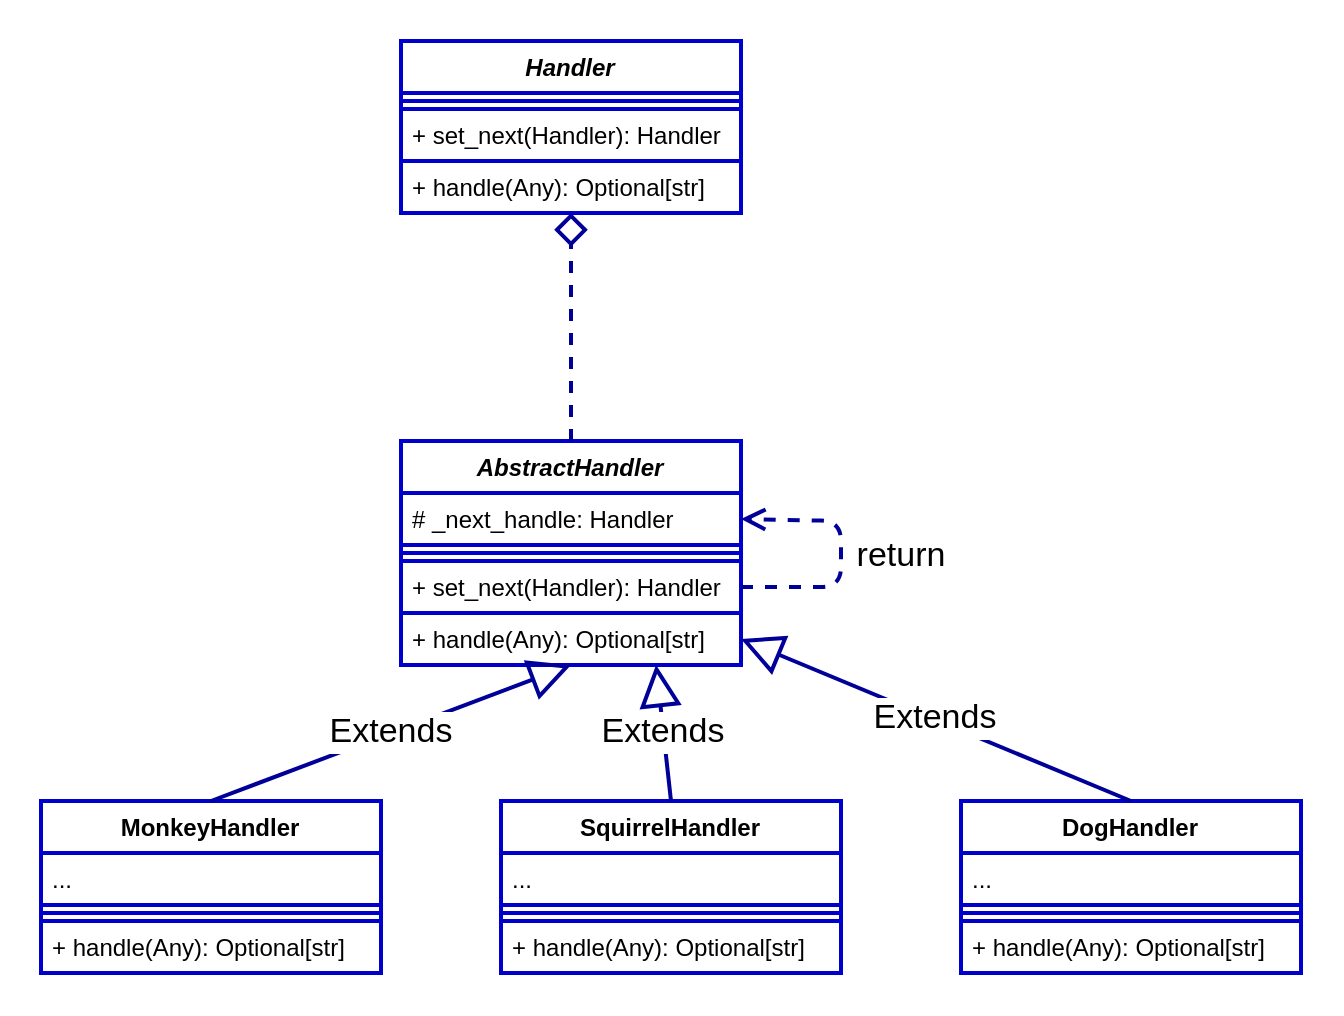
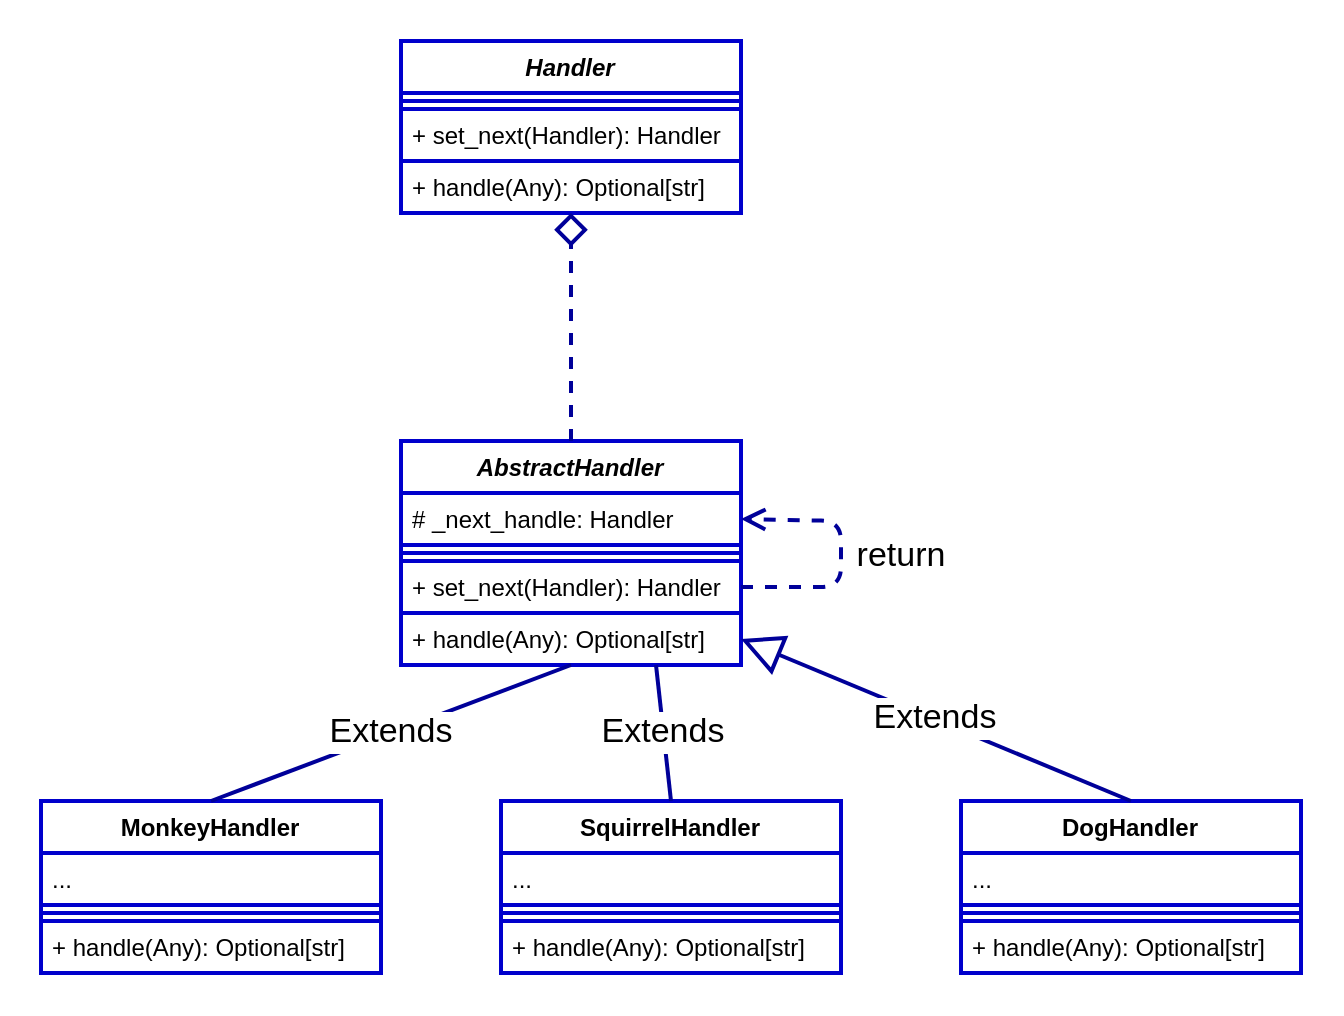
edge "MonkeyHandler" -> "AbstractHandler": arrowhead block -> none
edge "SquirrelHandler" -> "AbstractHandler": arrowhead block -> none
